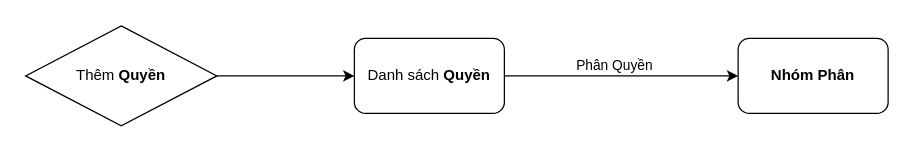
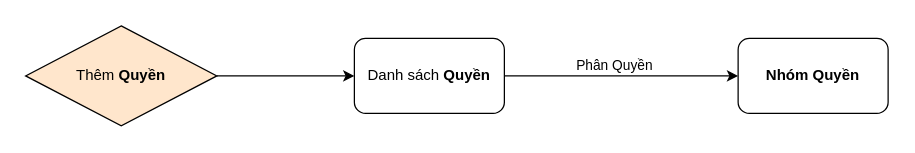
node "Thêm Quyền": fillcolor #ffffff -> #ffe6cc
node "Nhóm Phân": label "Nhóm Phân" -> "Nhóm Quyền"
